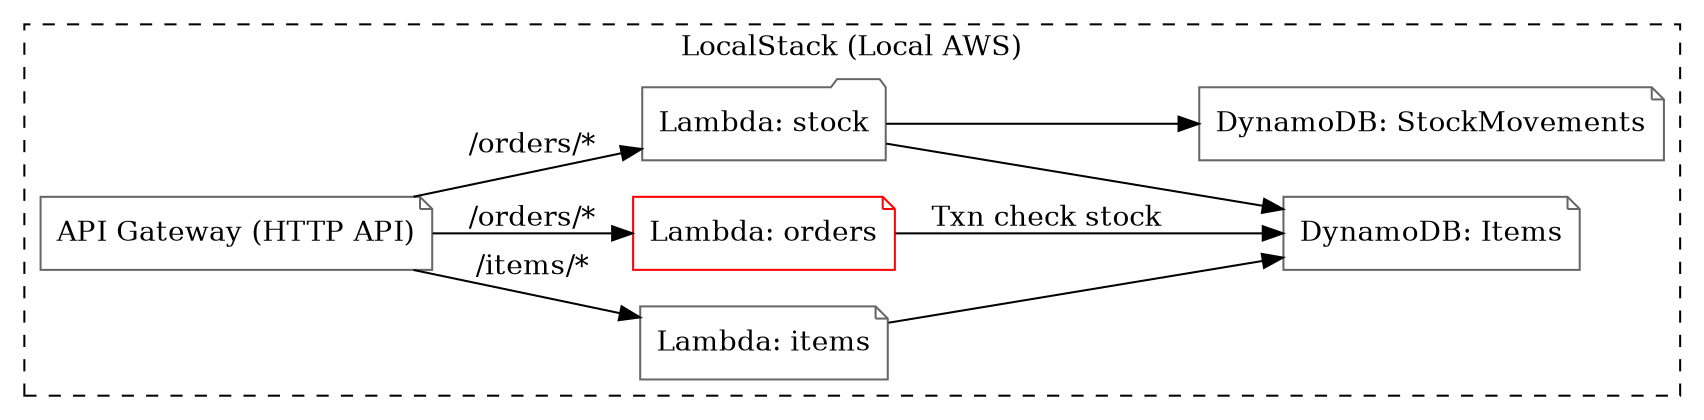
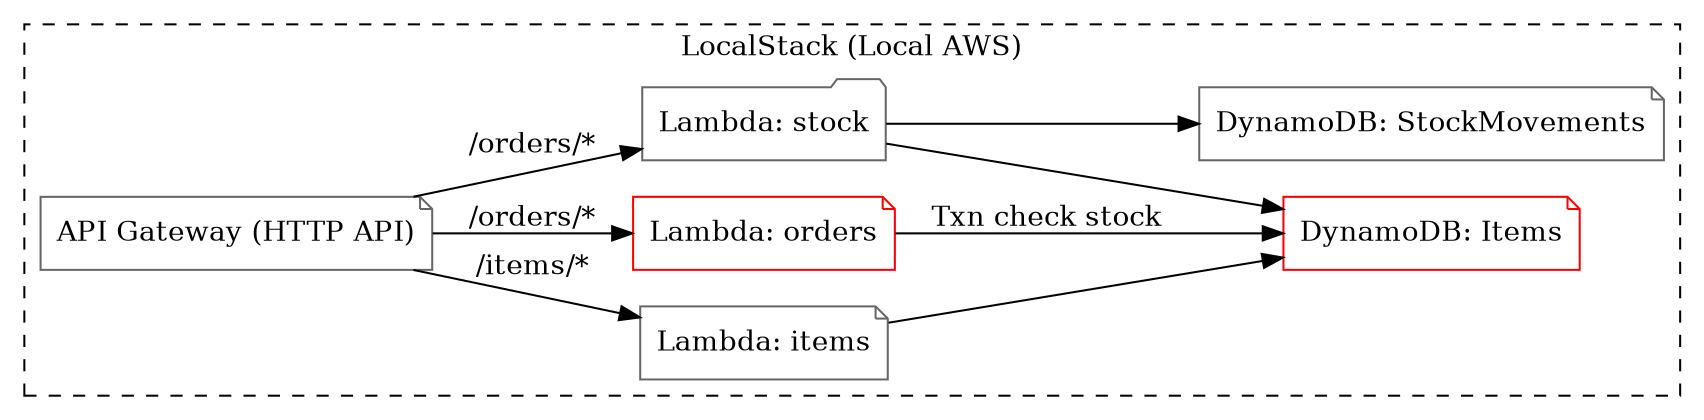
node "DynamoDB: Items": color gray40 -> red
